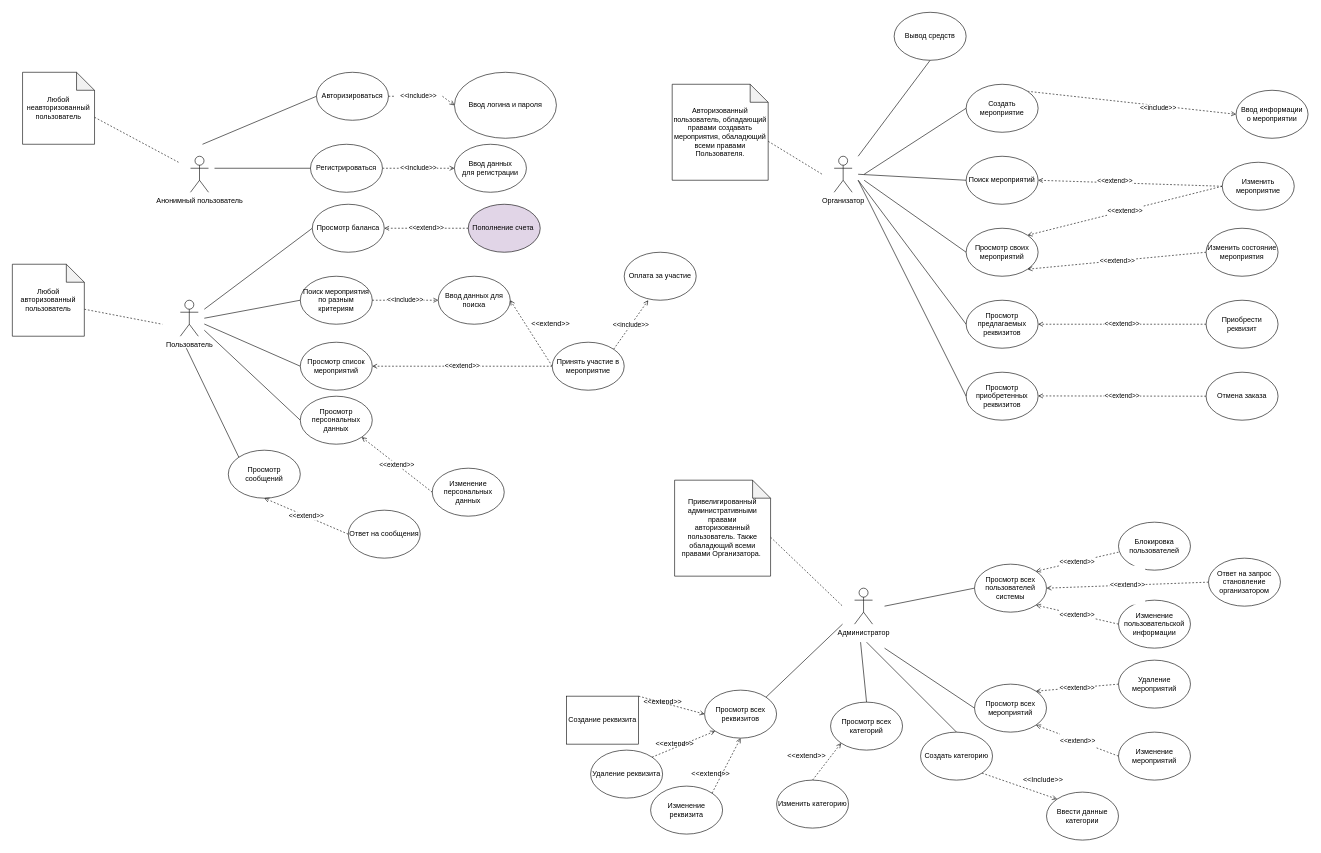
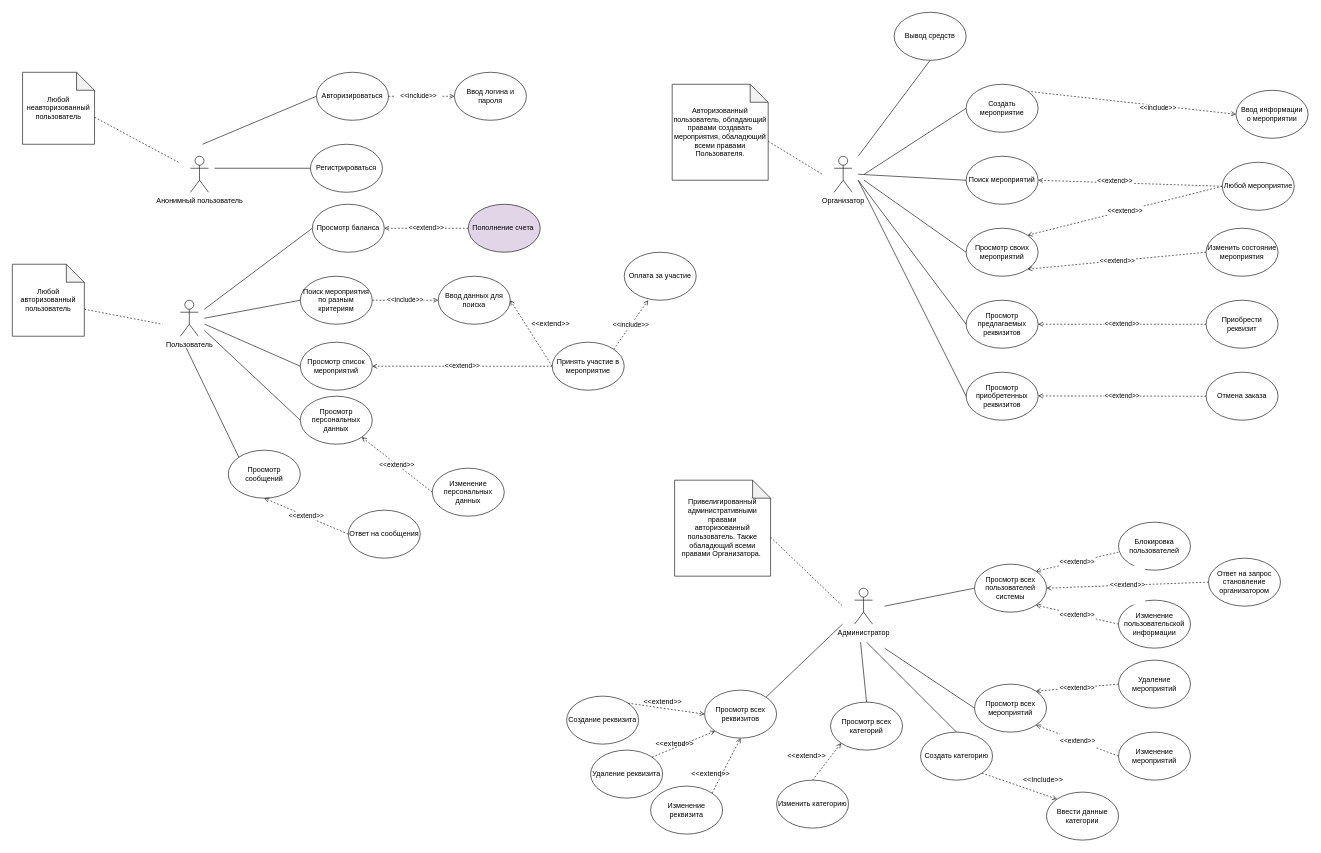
node "Ввод логина и пароля": size 102x66 -> 72x48
edge "Регистрироваться" -> "Ввод данных для регистрации": removed, label "<<include>>"
node "Ввод данных для регистрации": removed
node "Изменить мероприятие": label "Изменить мероприятие" -> "Любой мероприятие"
node "Создание реквизита": shape rectangle -> ellipse
